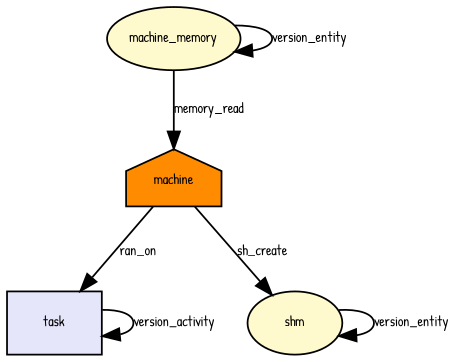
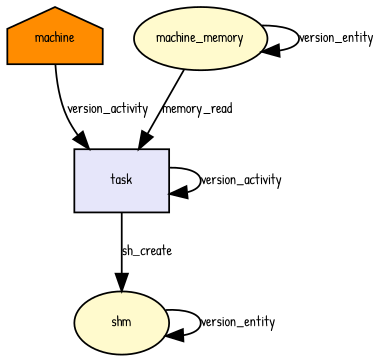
edge "machine_memory" -> "machine": now "machine_memory" -> "task"
edge "machine" -> "shm": now "task" -> "shm"
edge "machine" -> "task": label "ran_on" -> "version_activity"
